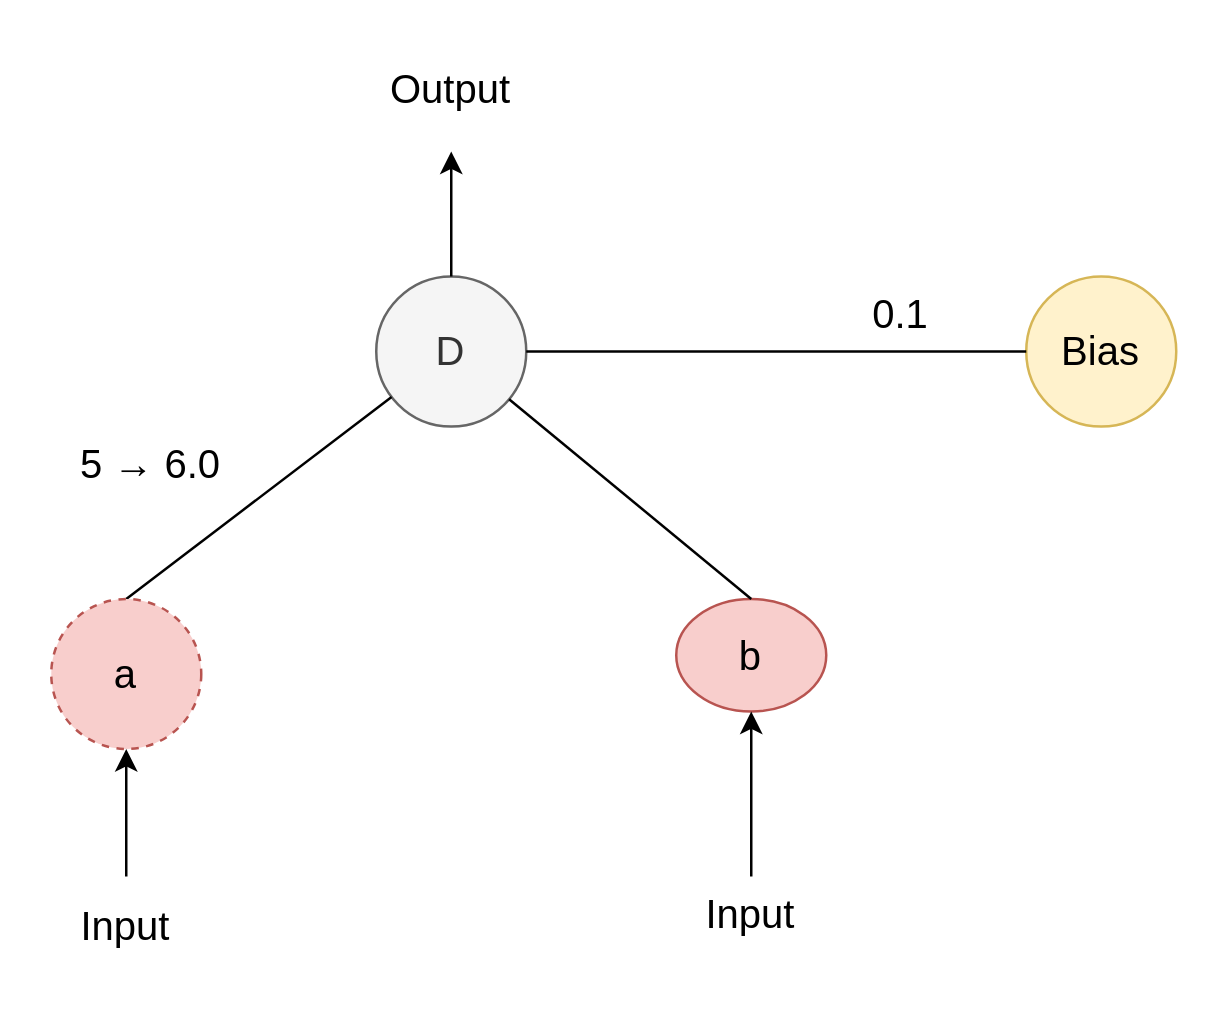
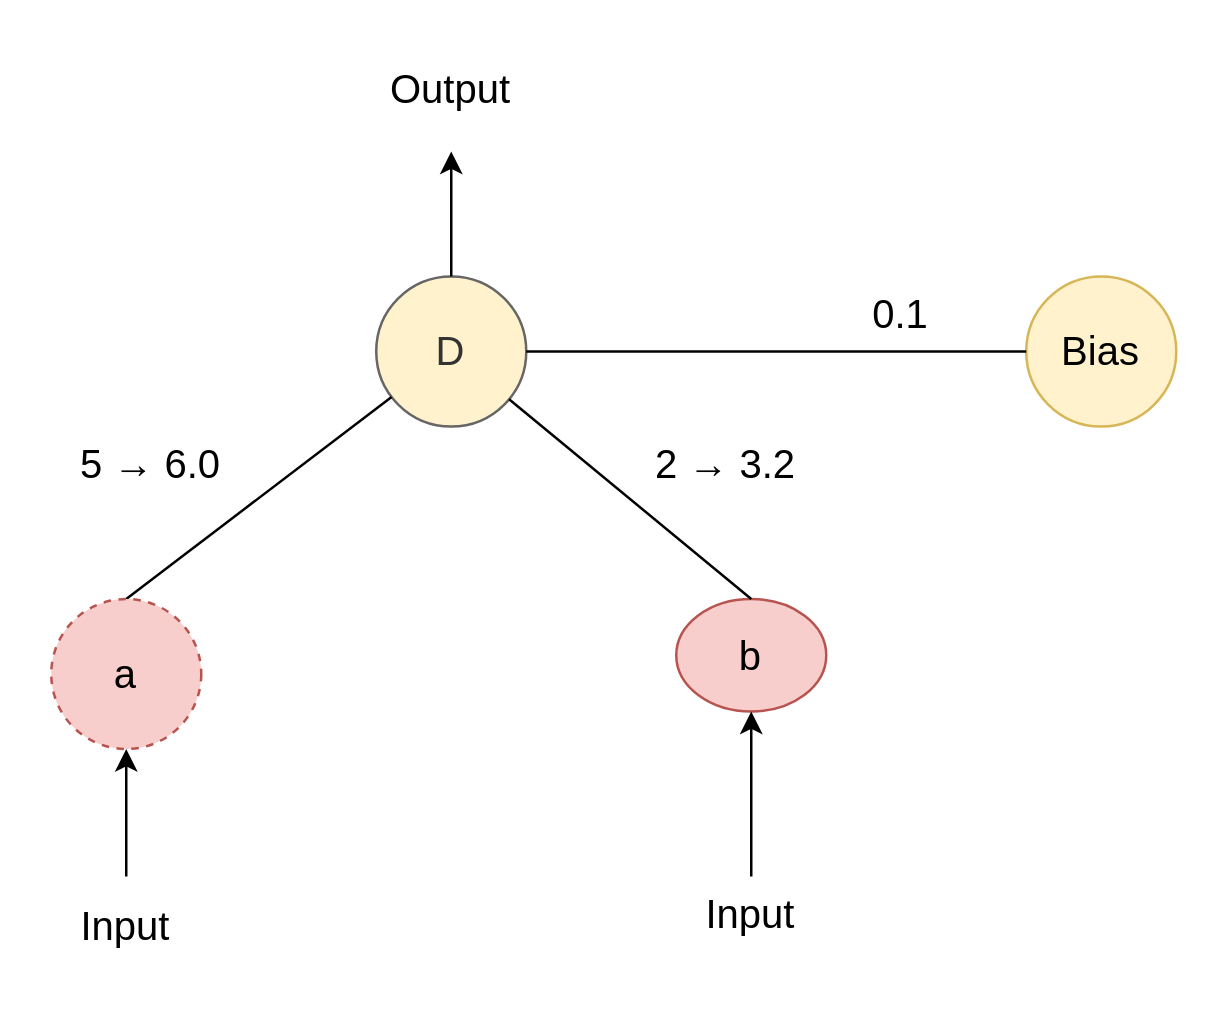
node "D": fillcolor #f5f5f5 -> #fff2cc
node "2 → 3.2": added
